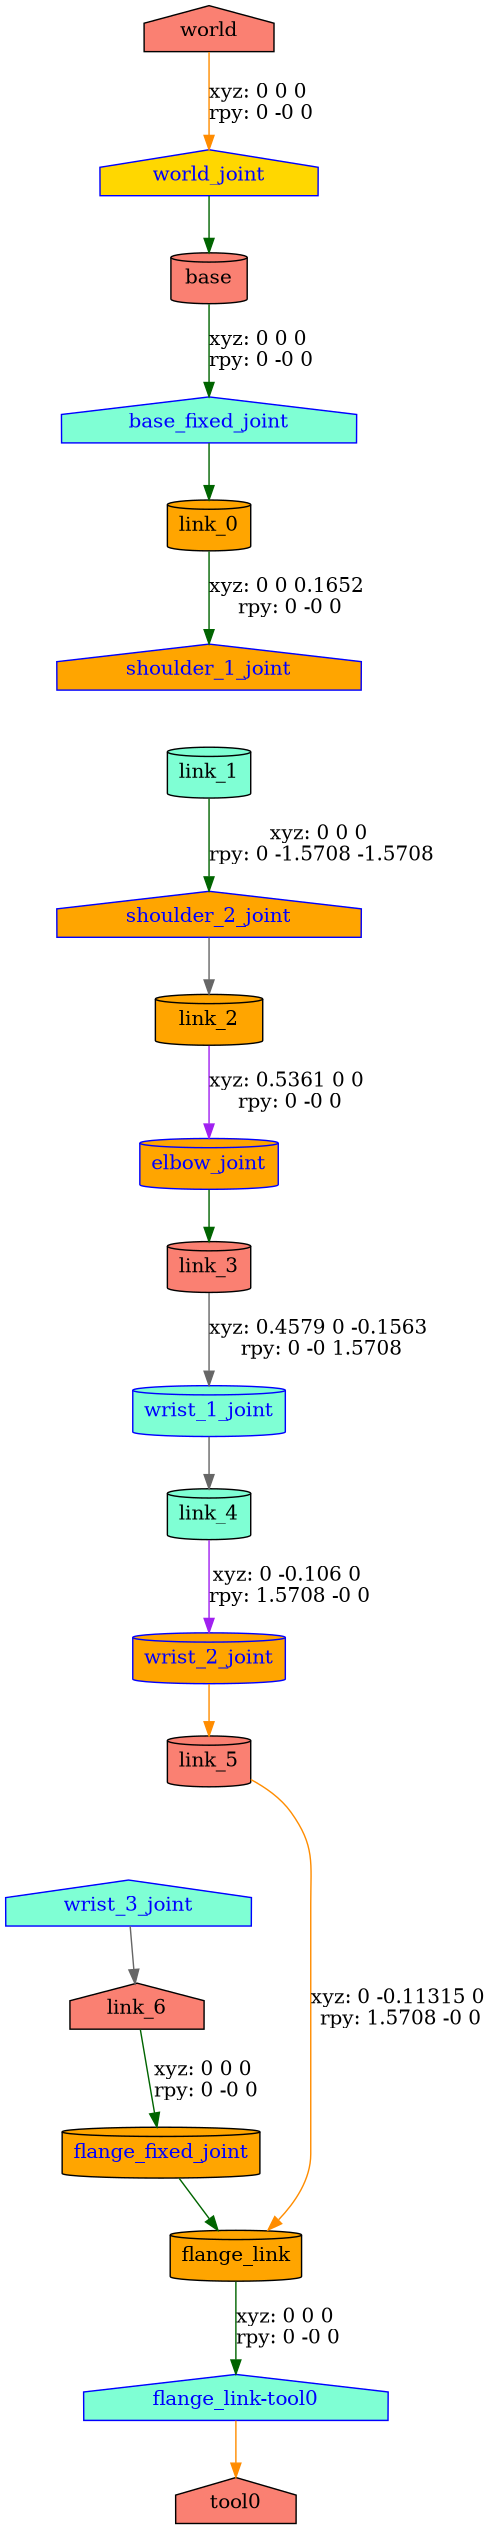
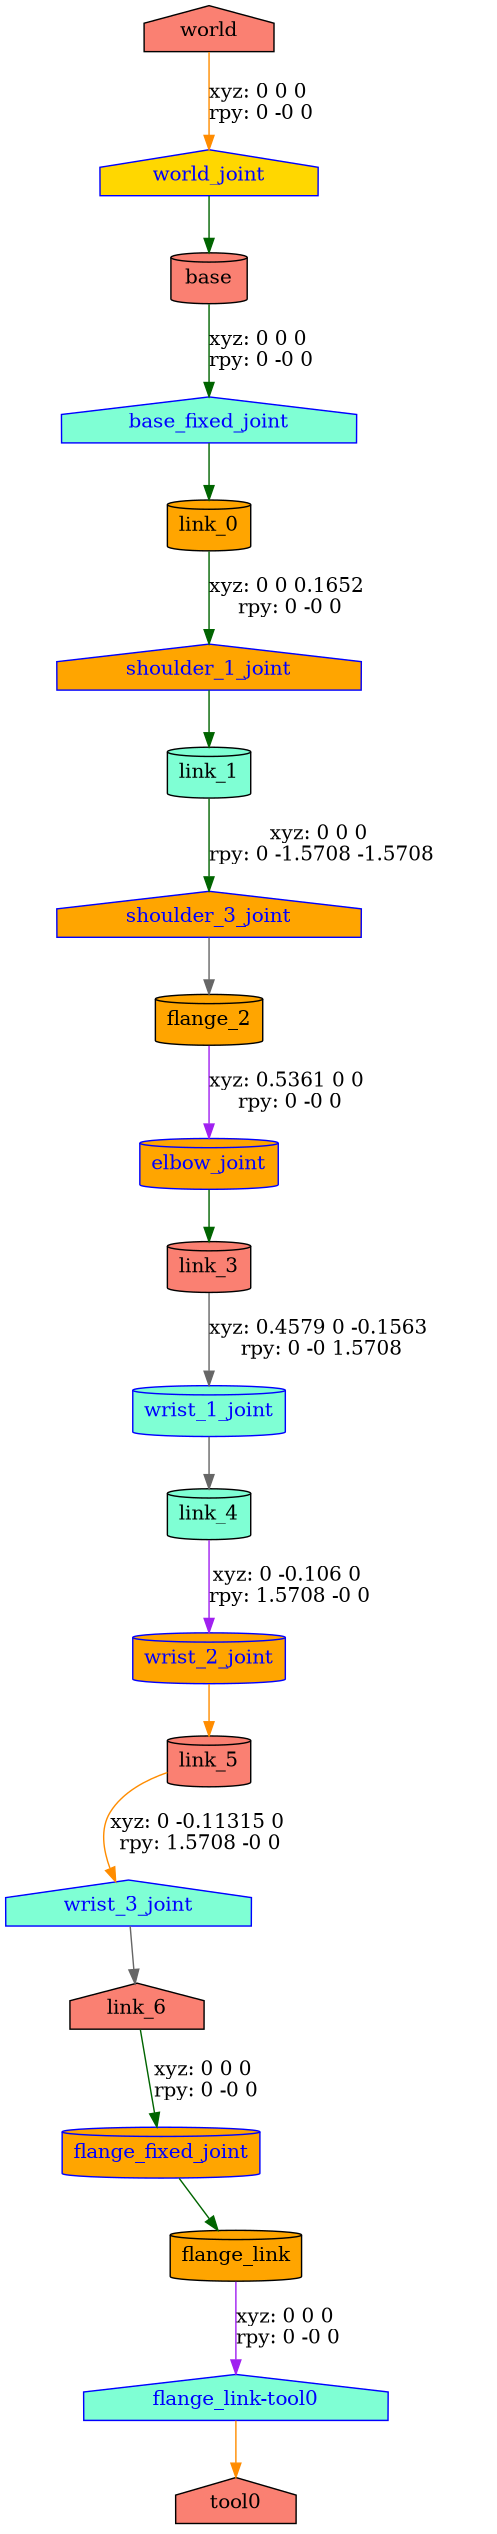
edge "shoulder_1_joint" -> "link_1": added
node "shoulder_2_joint": label "shoulder_2_joint" -> "shoulder_3_joint"
node "link_2": label "link_2" -> "flange_2"
edge "link_5" -> "flange_link": now "link_5" -> "wrist_3_joint"
node "flange_fixed_joint": color black -> blue
edge "flange_link" -> "flange_link-tool0": color darkgreen -> purple
